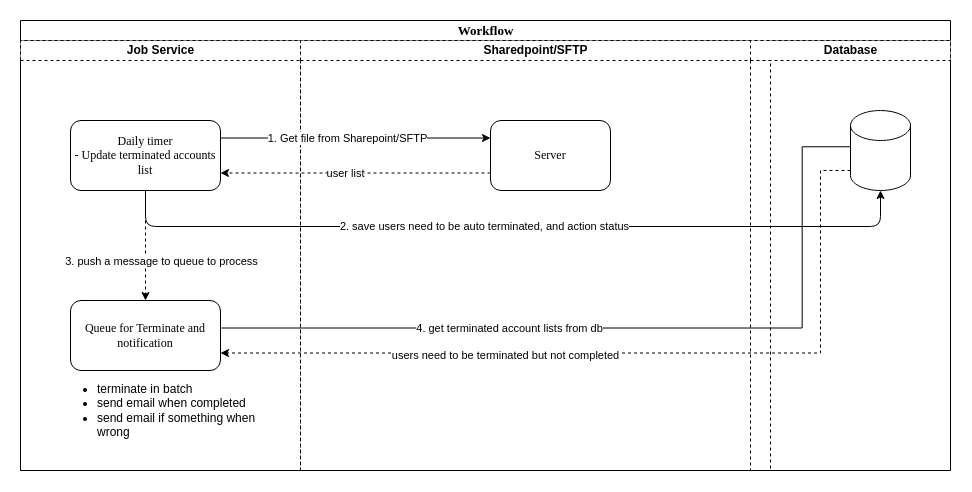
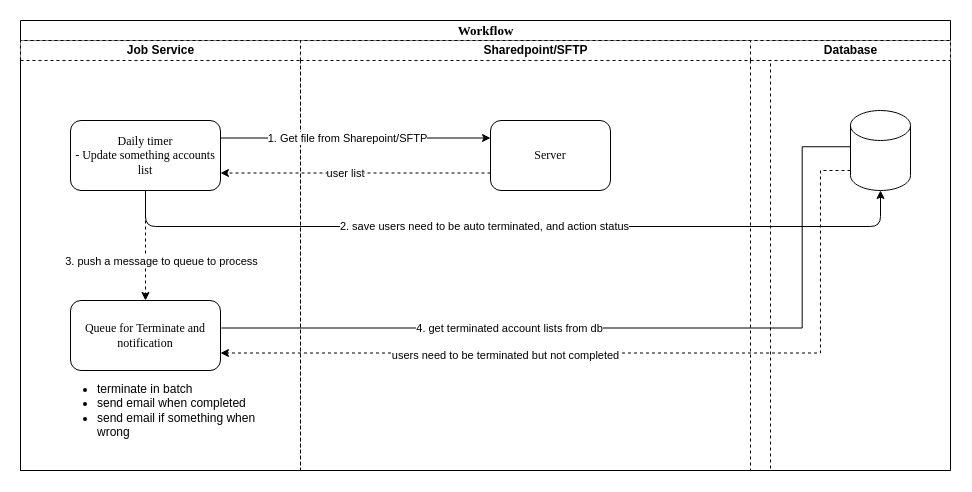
node "Daily timer - Update terminated accounts list": label "Daily timer - Update terminated accounts list" -> "Daily timer - Update something accounts list"
